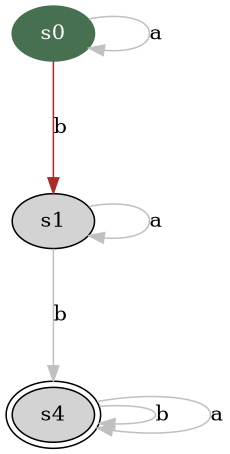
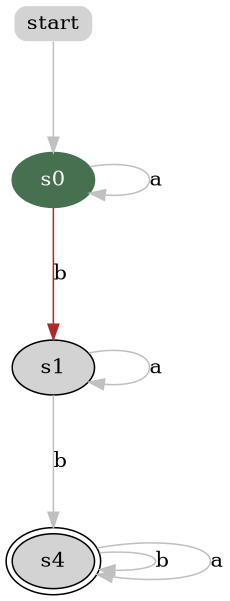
node "start": added
